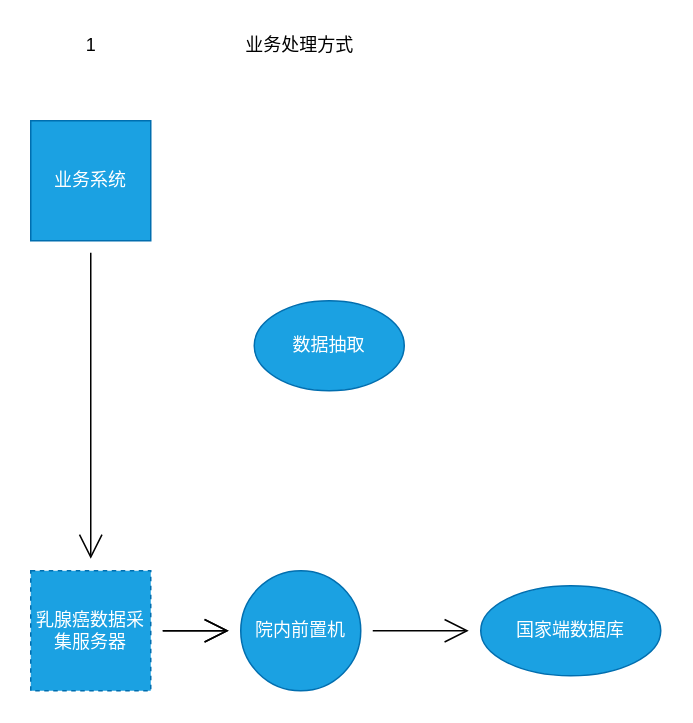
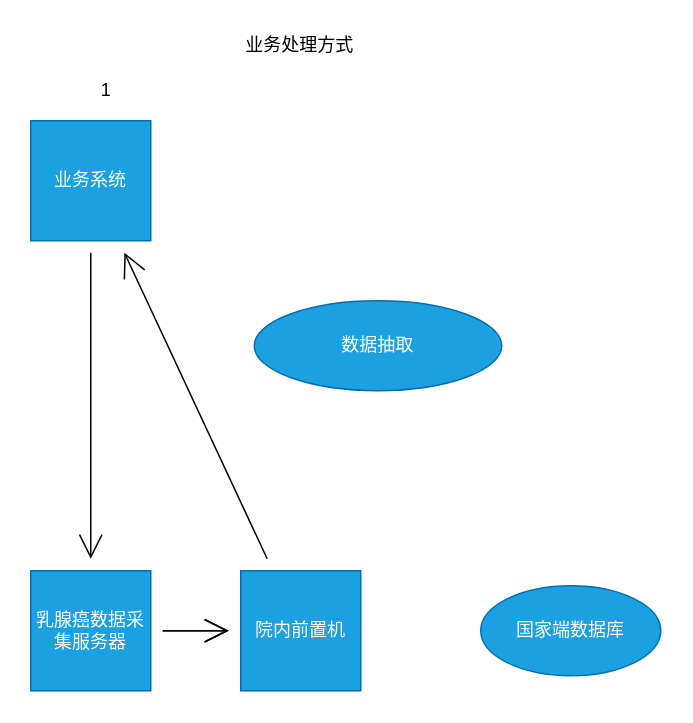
node "1": moved (91, 46) -> (106, 91)
node "数据抽取": size 150x90 -> 248x90
node "乳腺癌数据采集服务器": style dashed -> solid
node "院内前置机": shape ellipse -> rectangle
edge "院内前置机" -> "国家端数据库": now "院内前置机" -> "业务系统"
